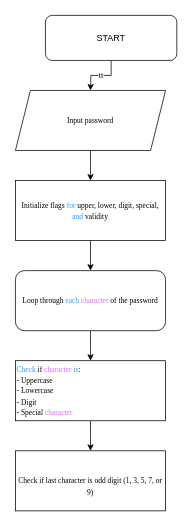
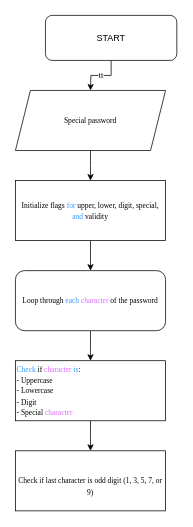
node "Input password": label "Input password" -> "Special password"
